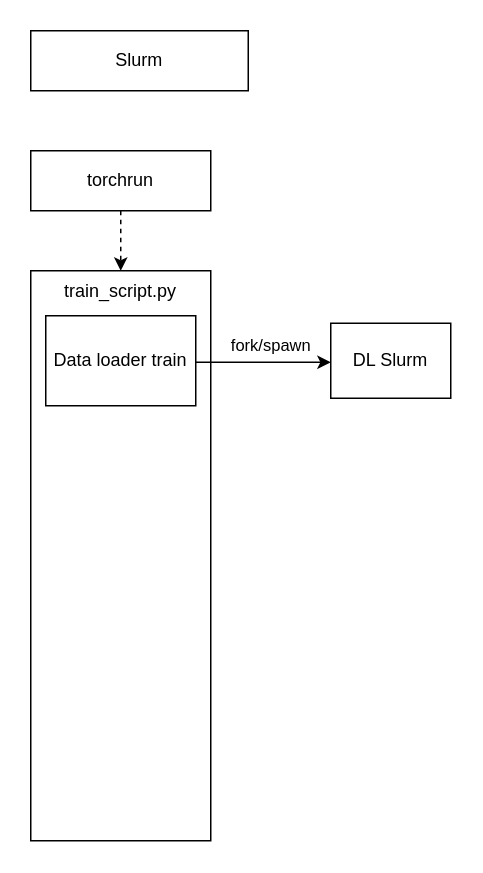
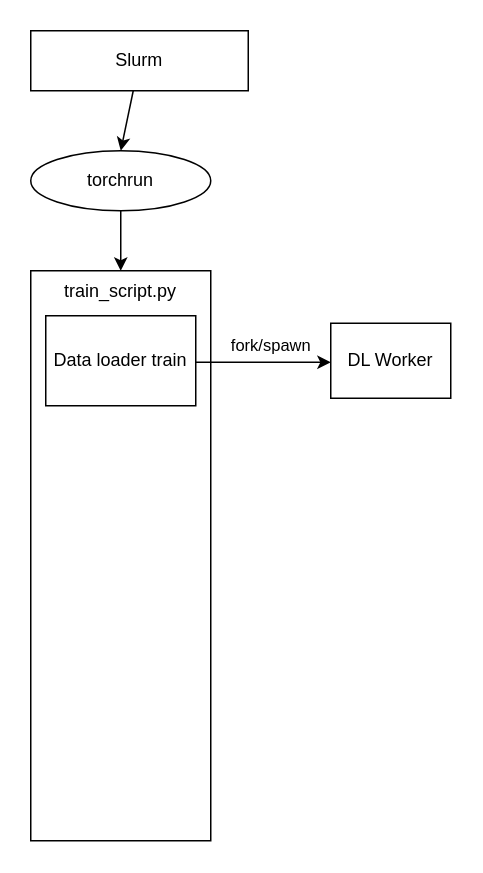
edge "Slurm" -> "torchrun": added
node "torchrun": shape rectangle -> ellipse
edge "torchrun" -> "train_script.py": style dashed -> solid
node "DL Slurm": label "DL Slurm" -> "DL Worker"
